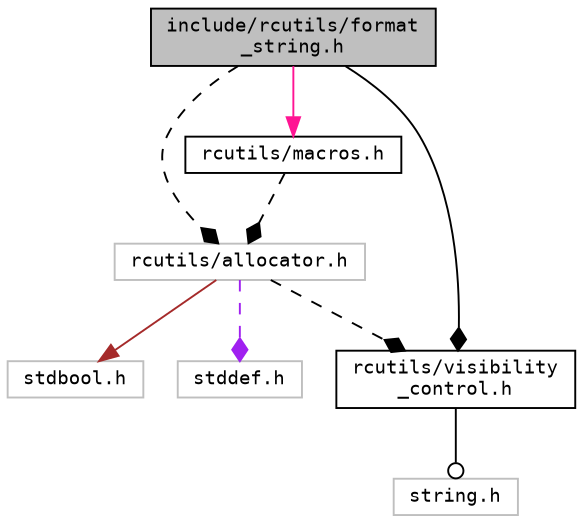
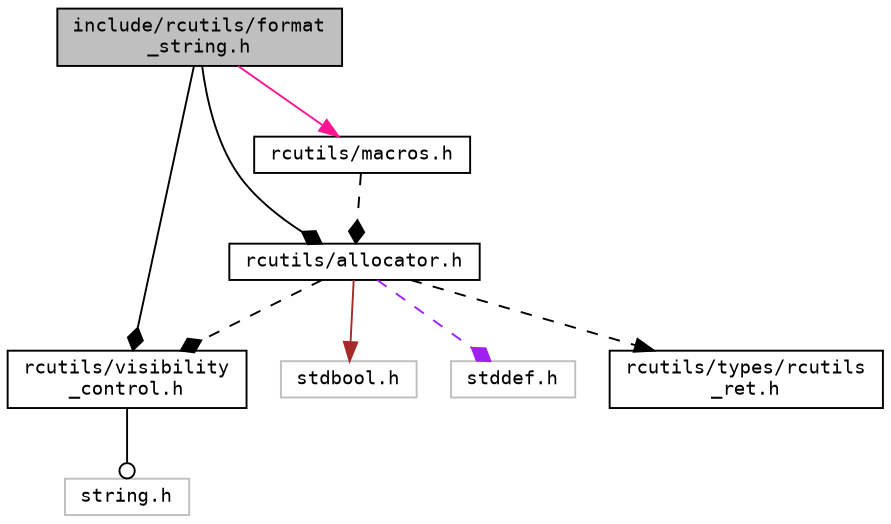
edge "include/rcutils/format _string.h" -> "rcutils/allocator.h": style dashed -> solid
node "rcutils/allocator.h": color grey75 -> black
node "rcutils/types/rcutils _ret.h": added
